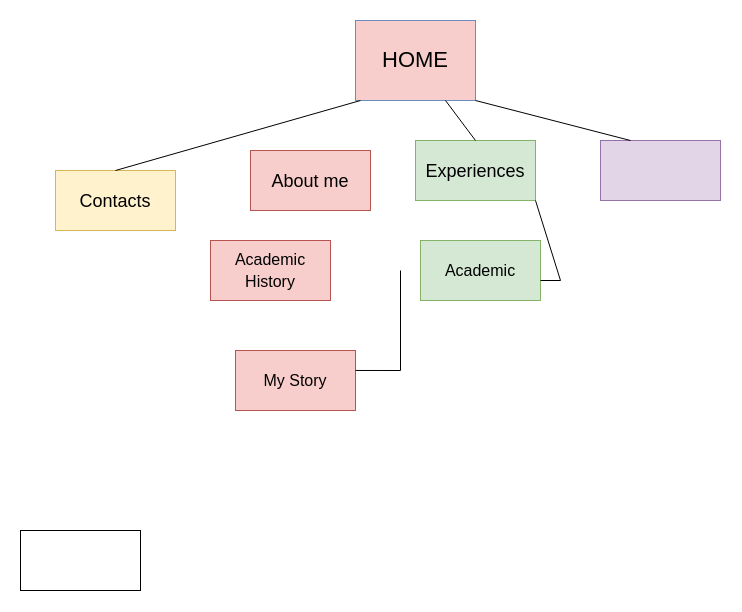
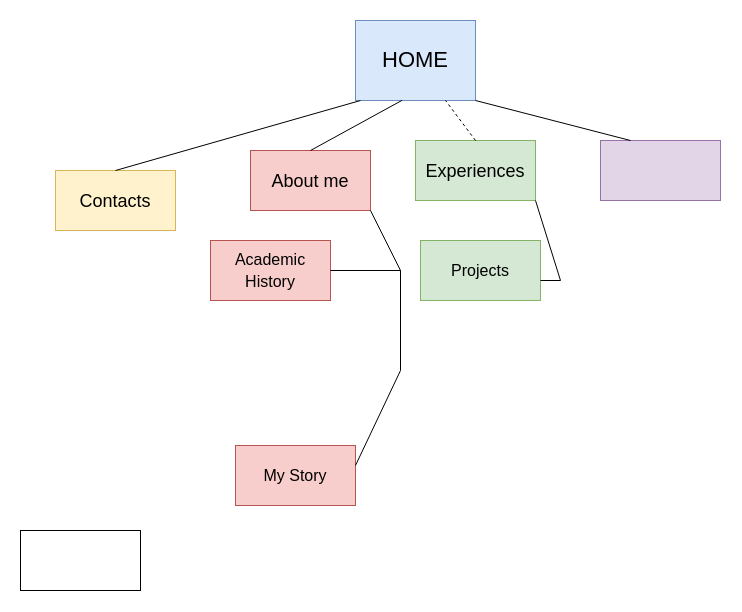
node "HOME": fillcolor #f8cecc -> #dae8fc
edge "HOME" -- "Experiences": style solid -> dashed
edge "HOME" -- "About me": added
edge "About me" -- "Academic History": added
node "Academic": label "Academic" -> "Projects"
node "My Story": moved (296, 381) -> (296, 476)
